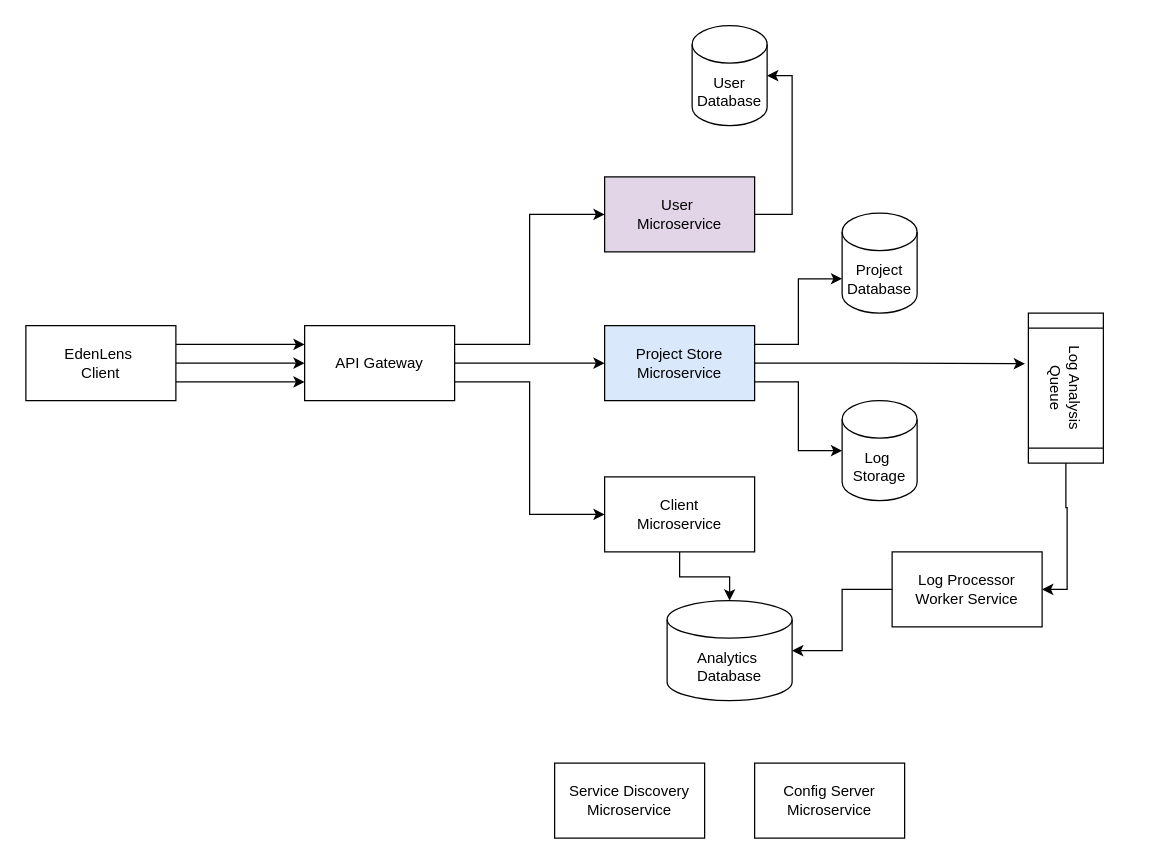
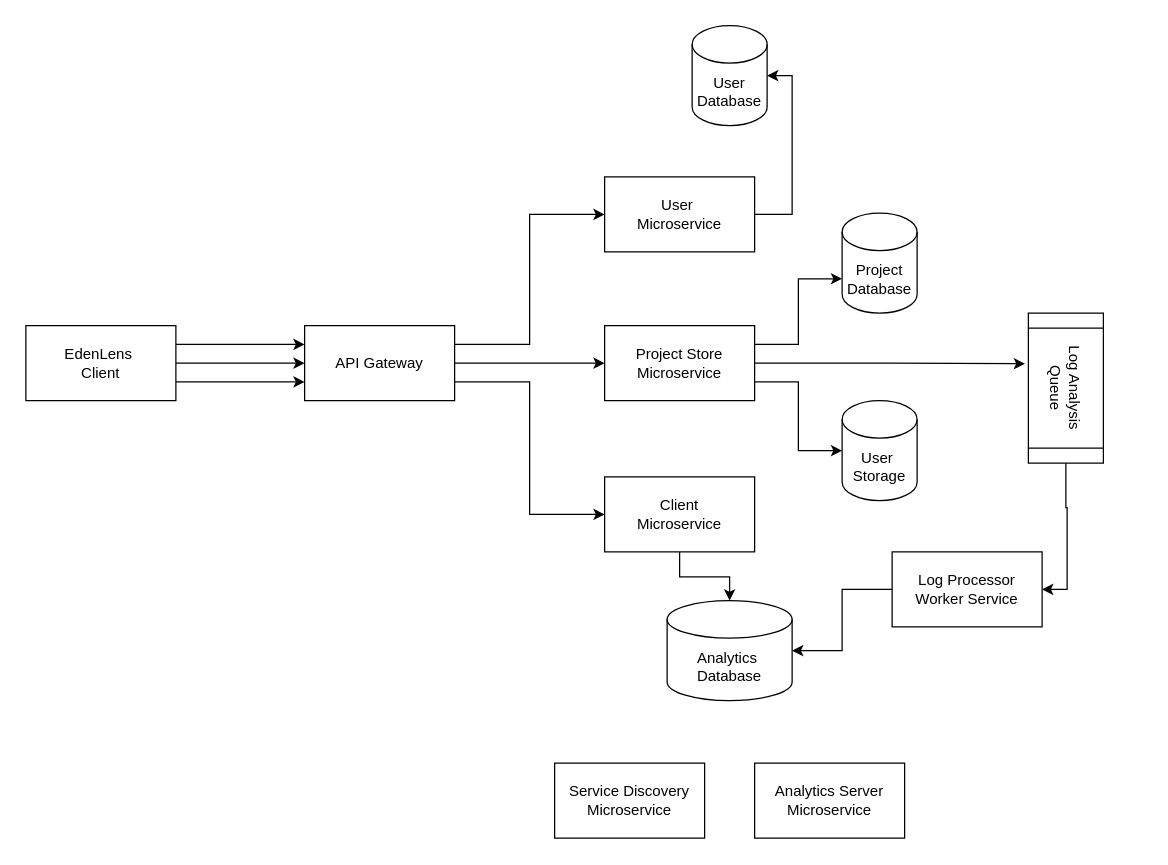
node "User Microservice": fillcolor #e1d5e7 -> #ffffff
node "Project Store Microservice": fillcolor #dae8fc -> #ffffff
node "Log Storage": label "Log Storage" -> "User Storage"
node "Config Server Microservice": label "Config Server Microservice" -> "Analytics Server Microservice"
